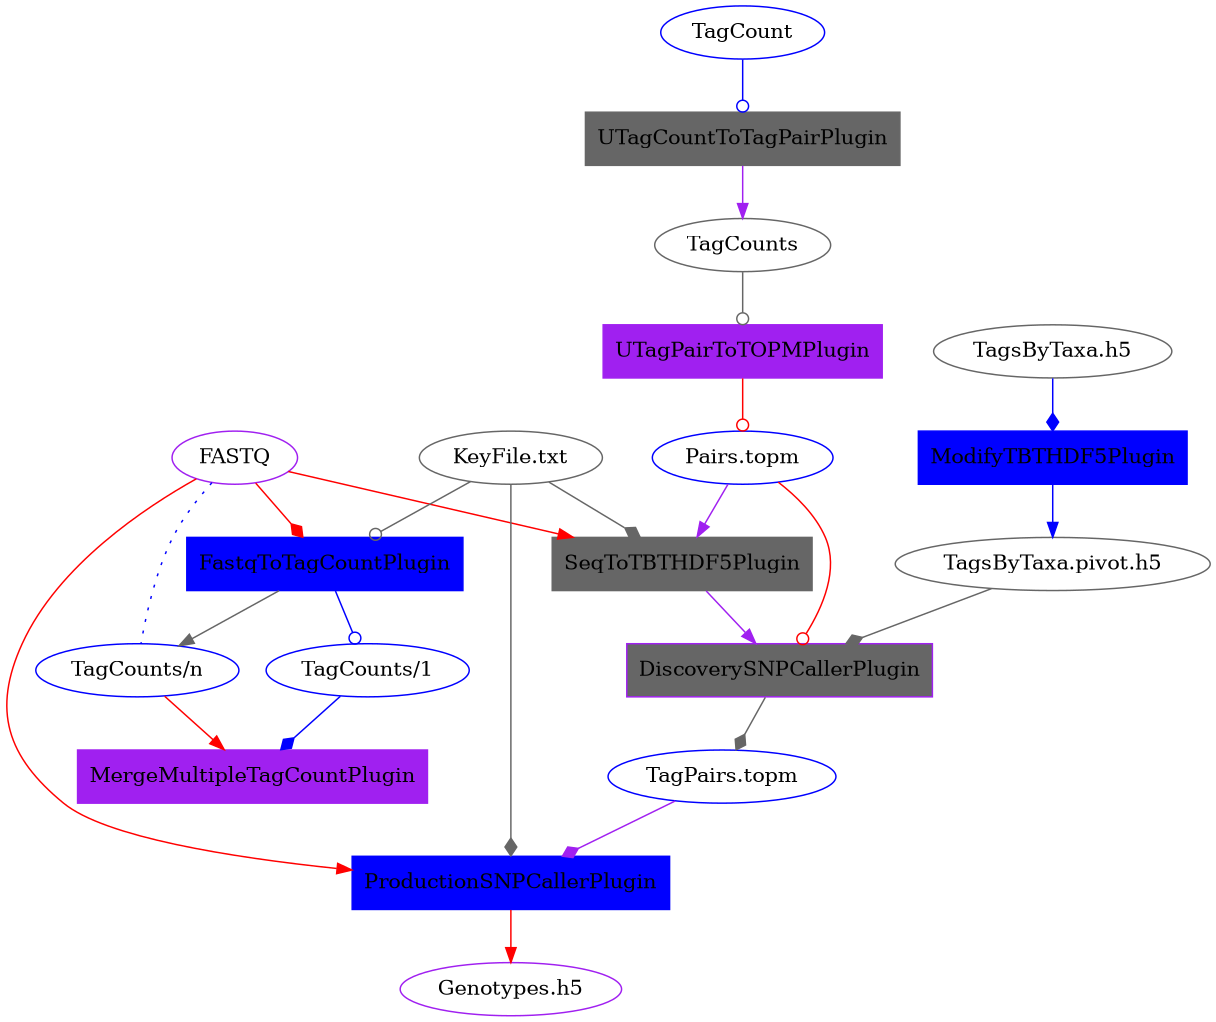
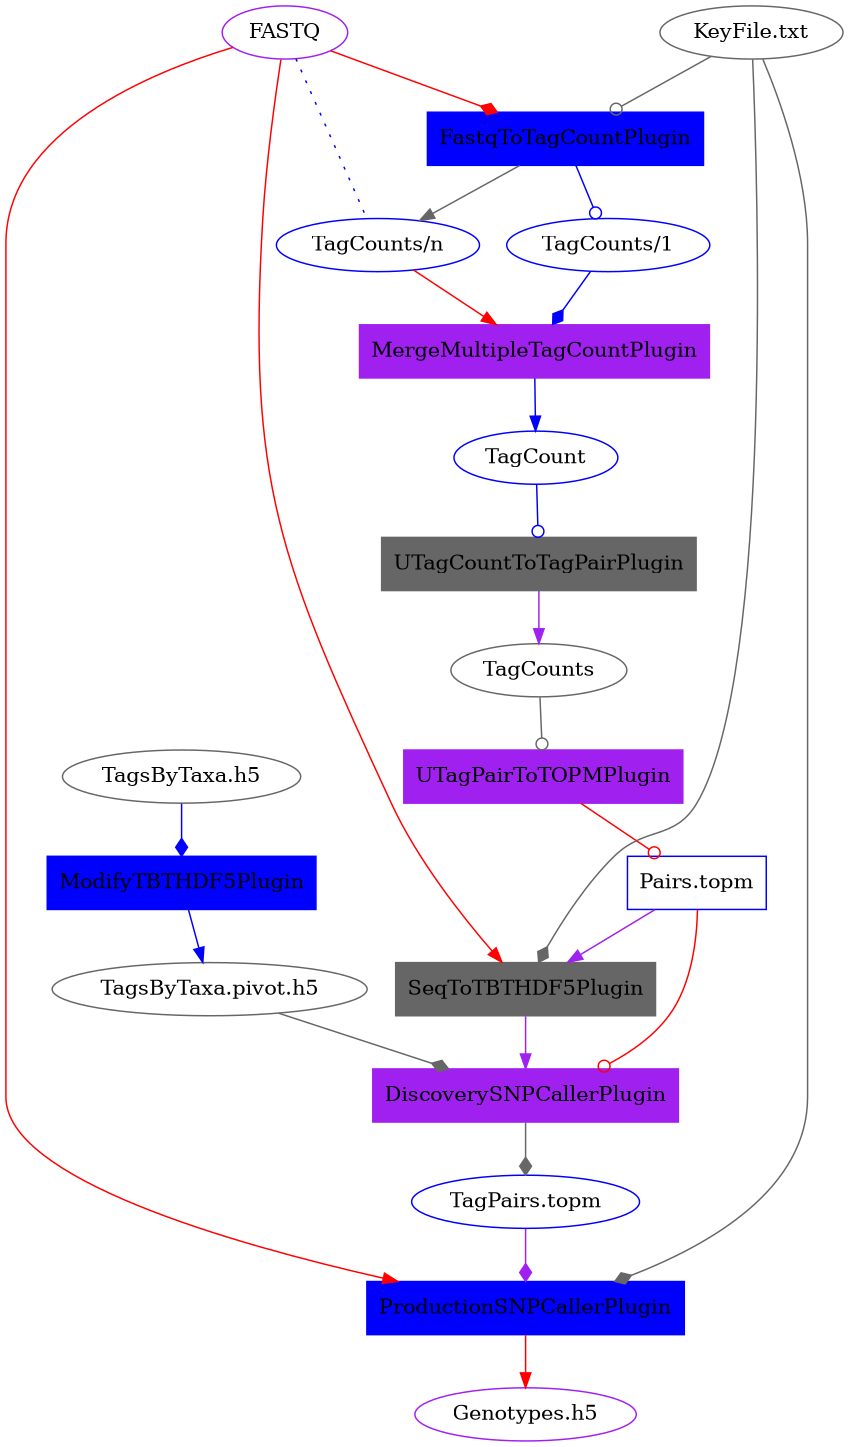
edge "MergeMultipleTagCountPlugin" -> "TagCount": added
node "Pairs.topm": shape ellipse -> box
node "DiscoverySNPCallerPlugin": fillcolor gray40 -> purple
